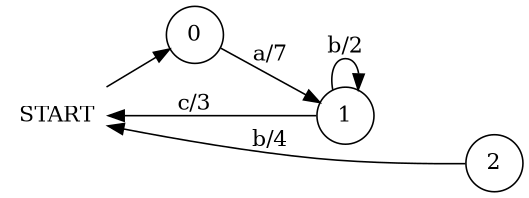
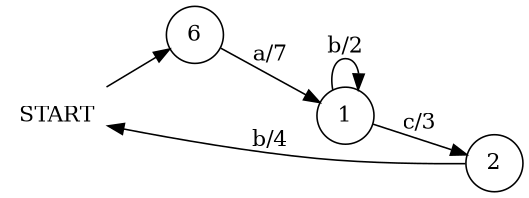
node "0": label "0" -> "6"
edge "1" -> "START": now "1" -> "2"
